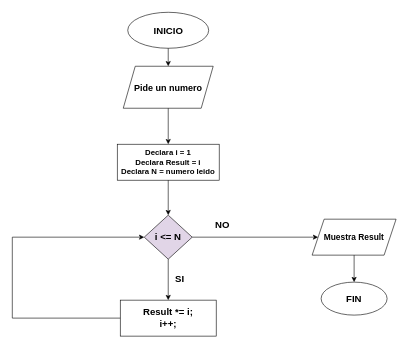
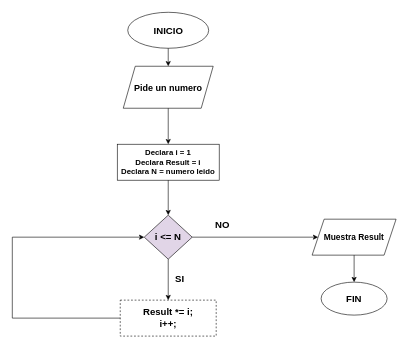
node "Result *= i; i++;": style solid -> dashed
